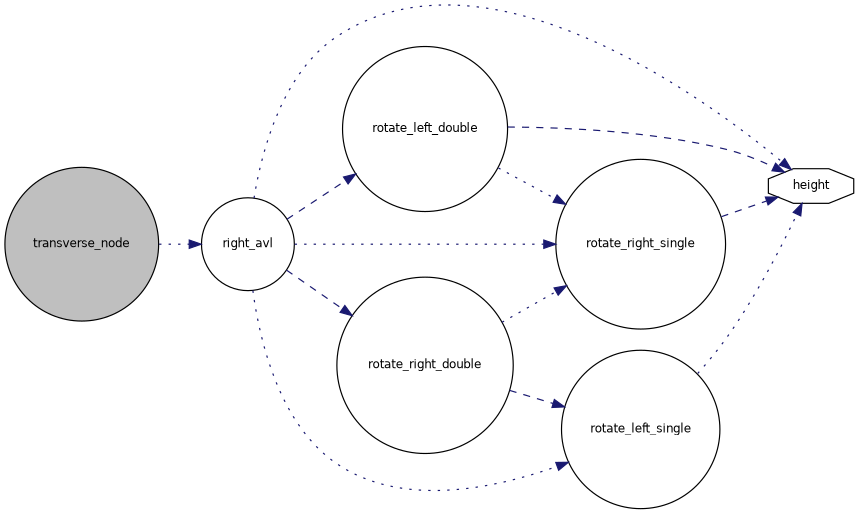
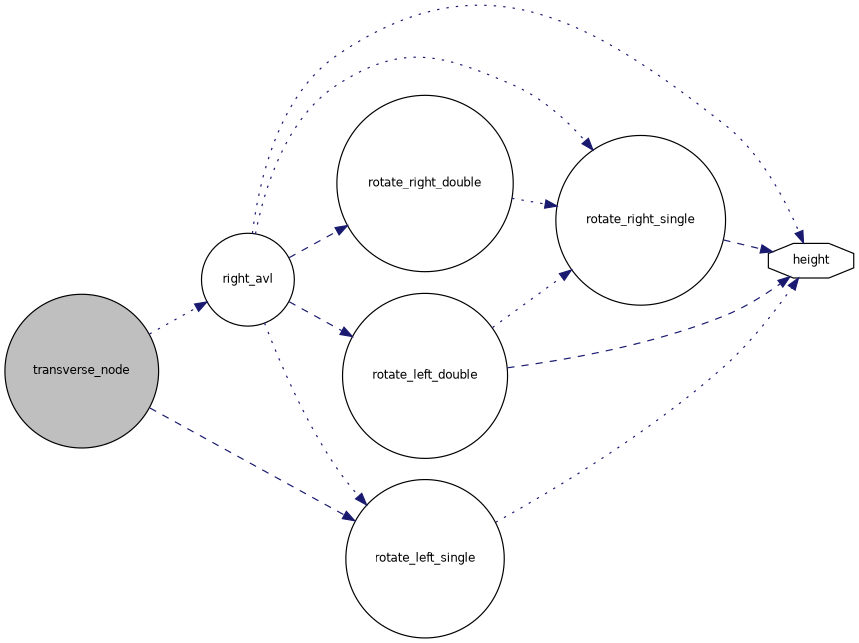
edge "rotate_right_double" -> "rotate_left_single": now "transverse_node" -> "rotate_left_single"
